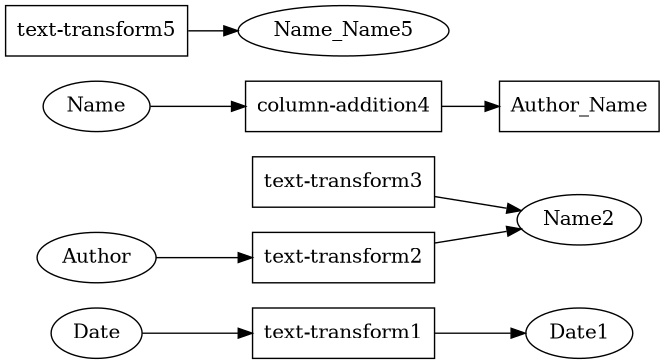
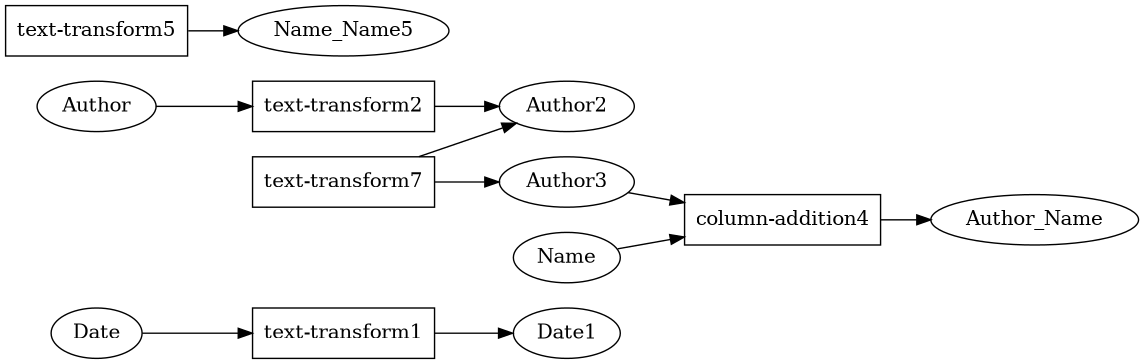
node "Author_Name": shape box -> ellipse
node "text-transform3": label "text-transform3" -> "text-transform7"
node "Author3": added
node "Name2": label "Name2" -> "Author2"
